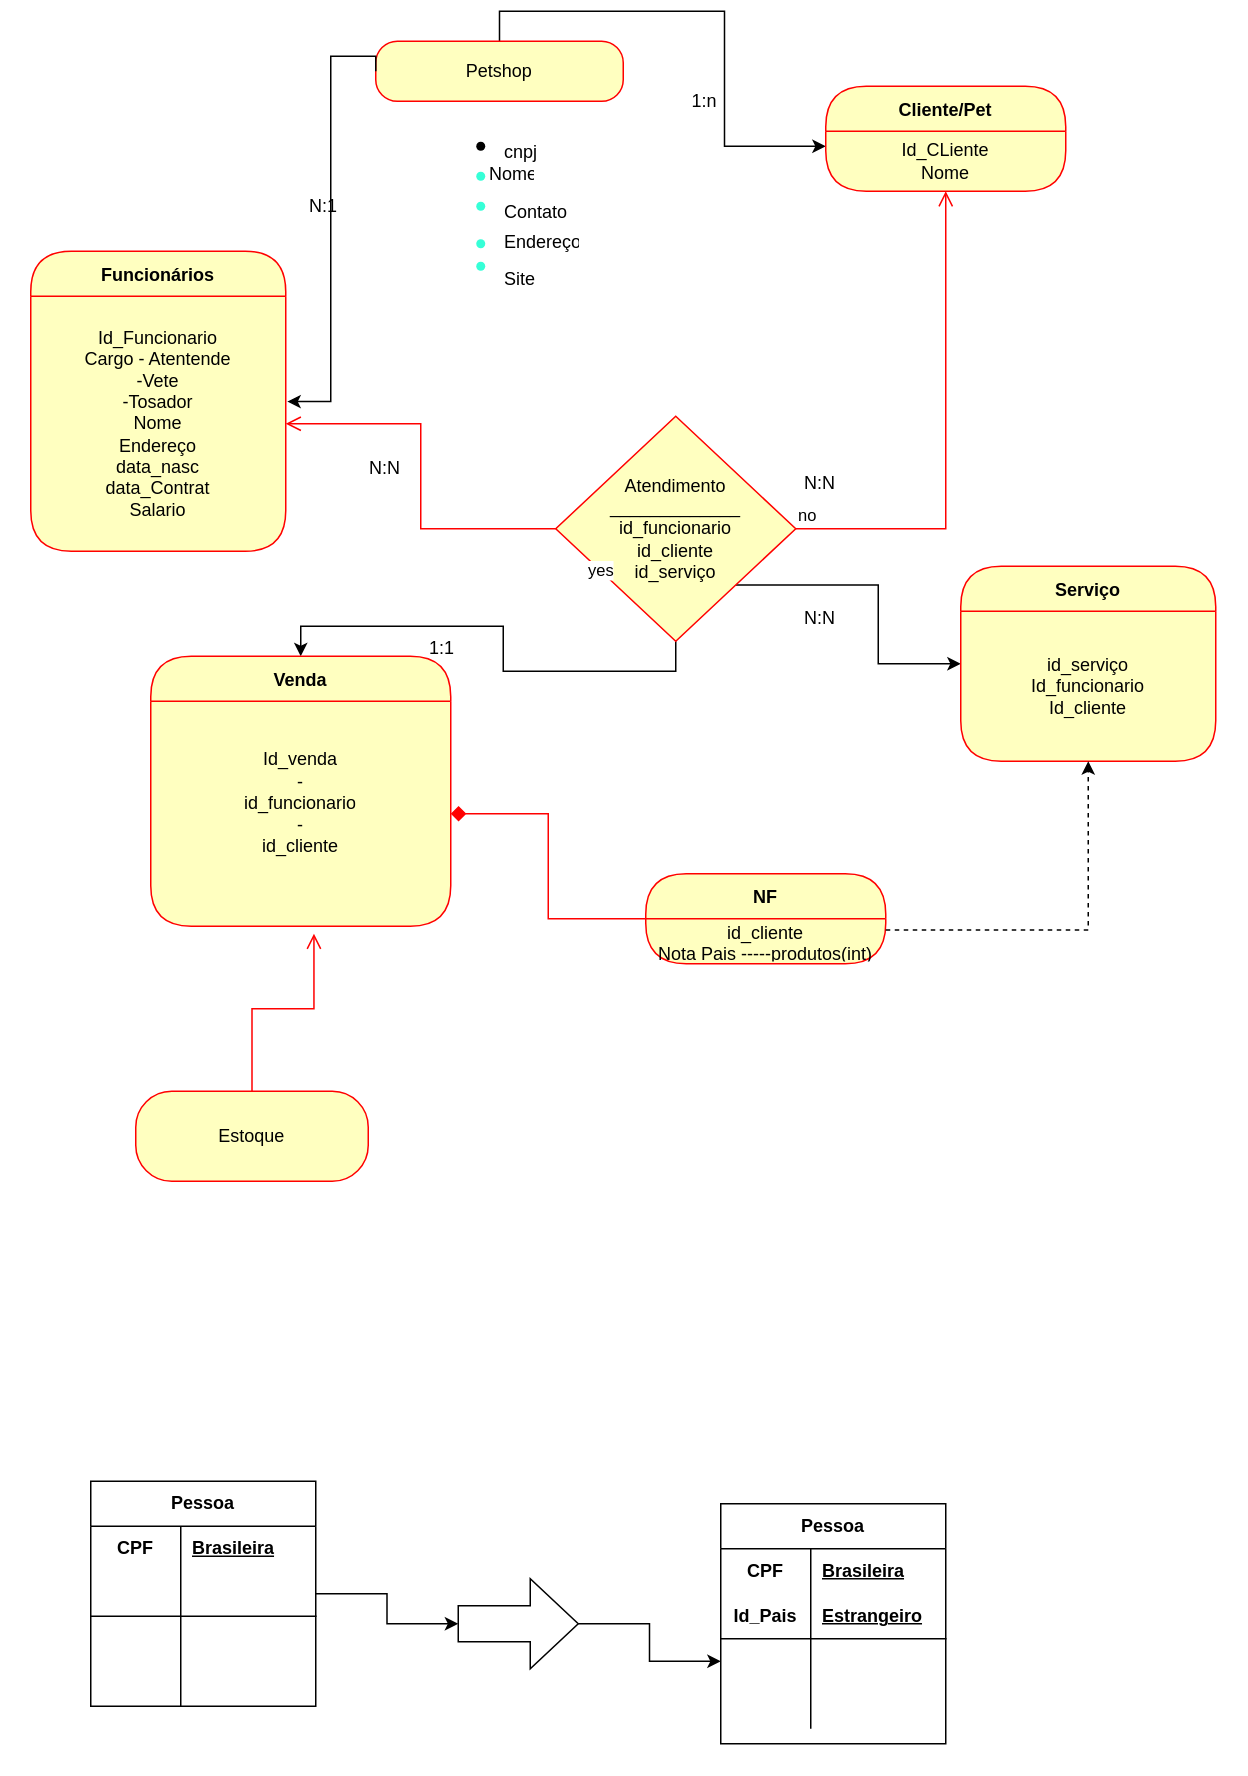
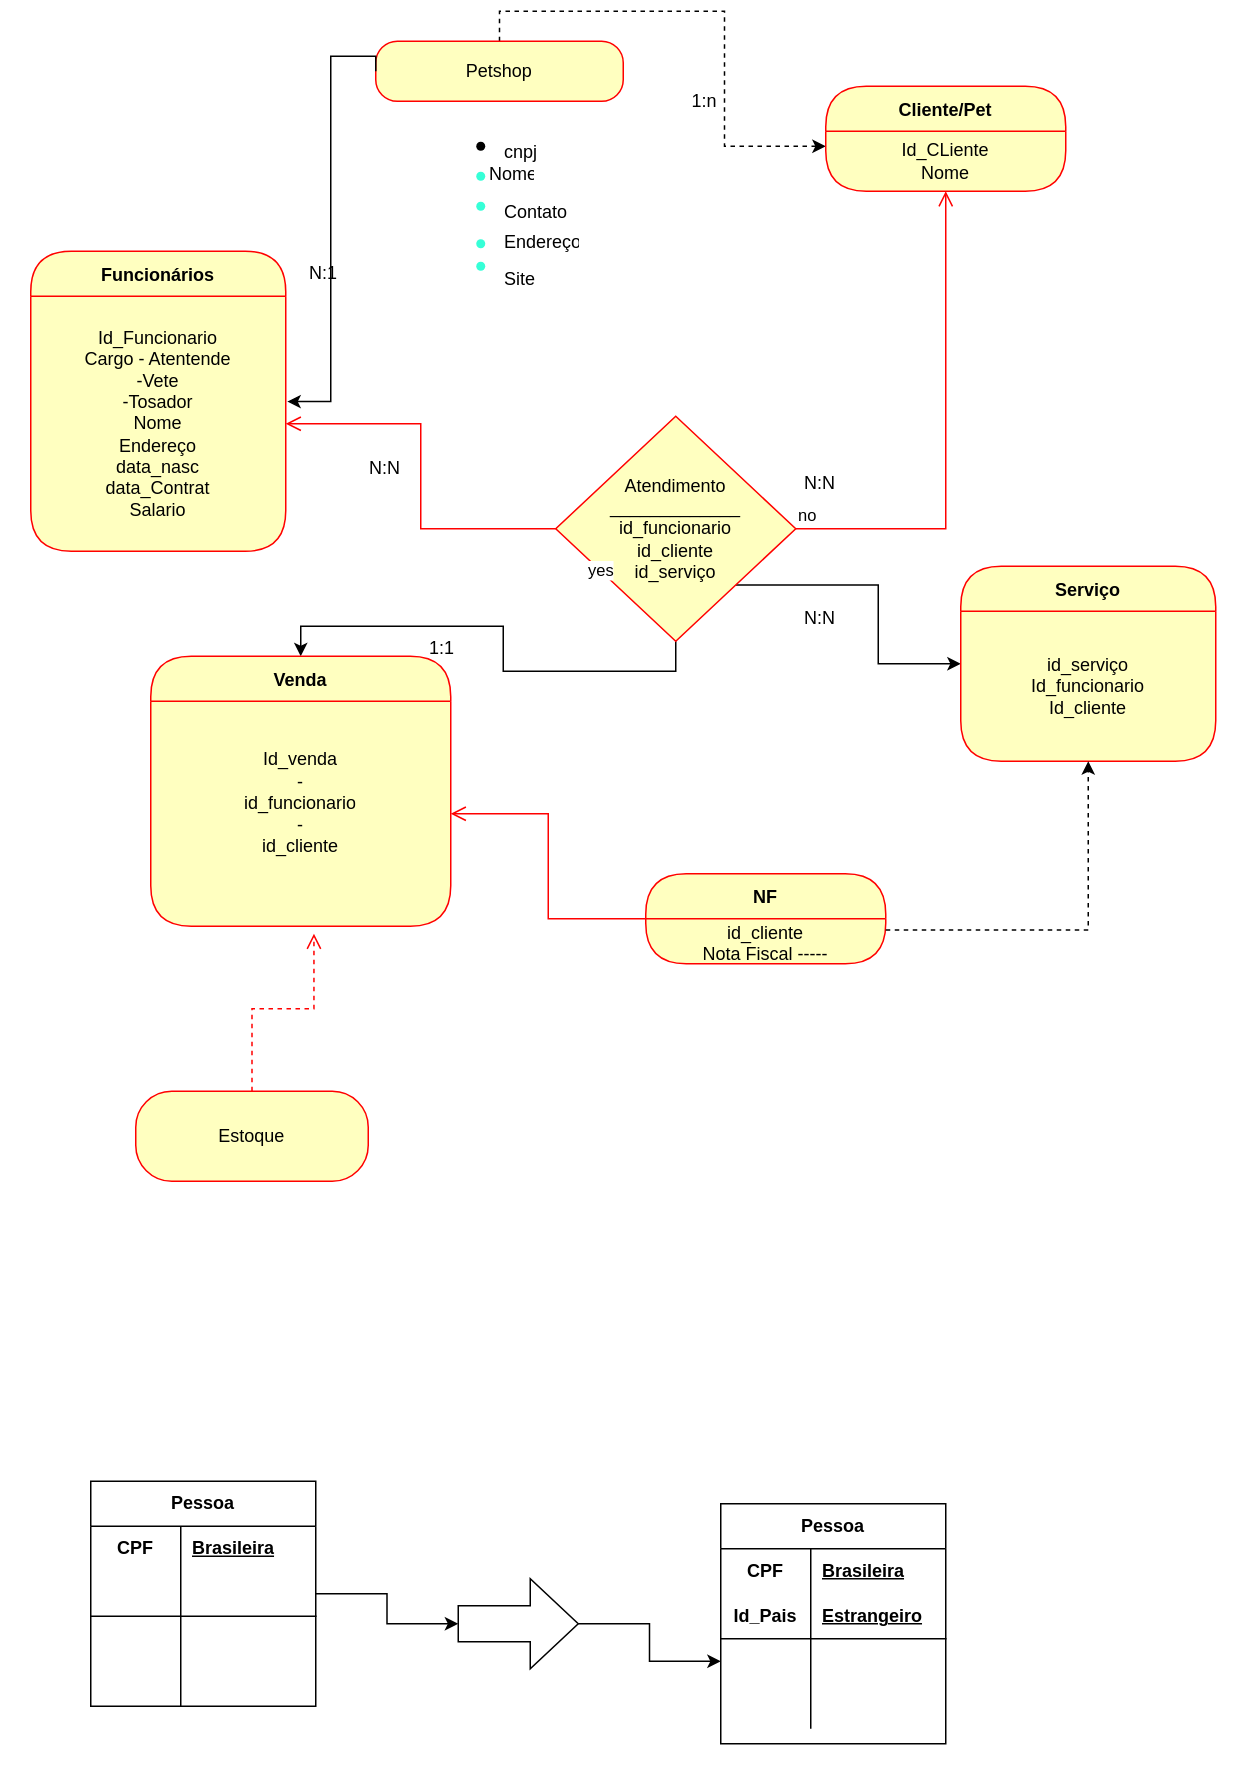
edge "Petshop" -> "Id_CLiente Nome": style solid -> dashed
node "N:1": moved (361, 206) -> (361, 274)
edge "NF" -> "Id_venda - id_funcionario - id_cliente": arrowhead diamond -> open
node "id_cliente Nota Pais -----produtos(int) ******": label "id_cliente Nota Pais -----produtos(int) ******" -> "id_cliente Nota Fiscal -----produtos(int) ******"
edge "Estoque" -> "Id_venda - id_funcionario - id_cliente": style solid -> dashed
